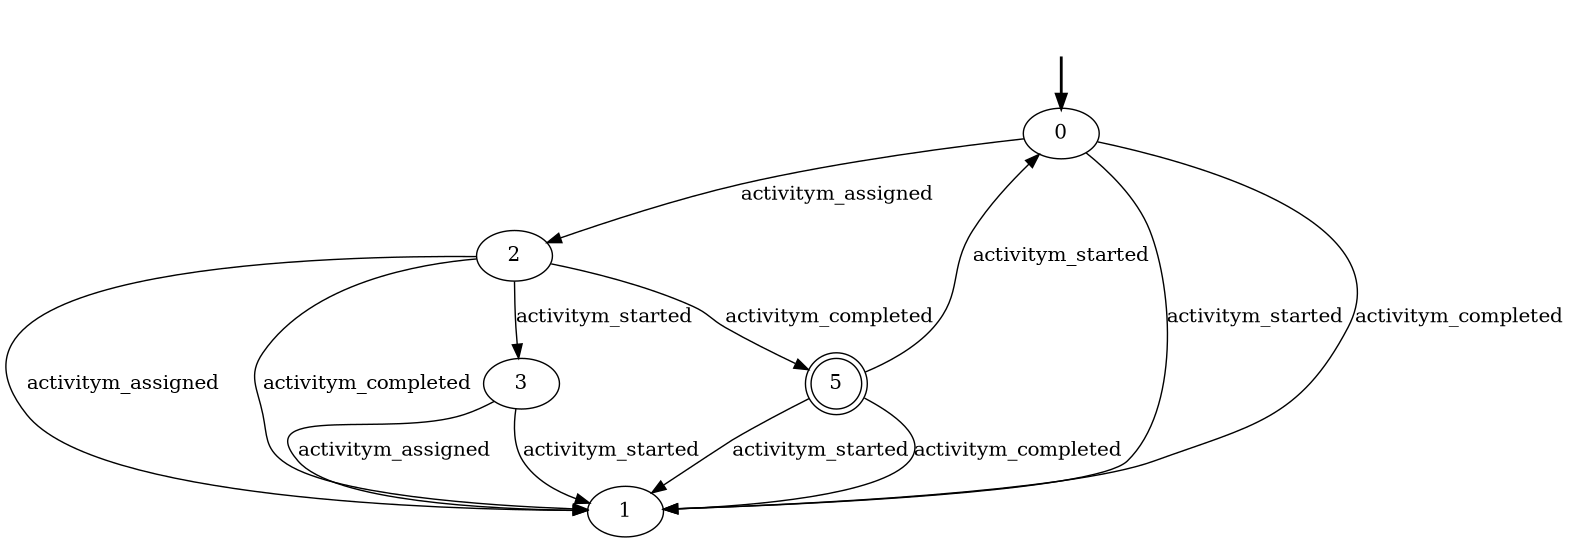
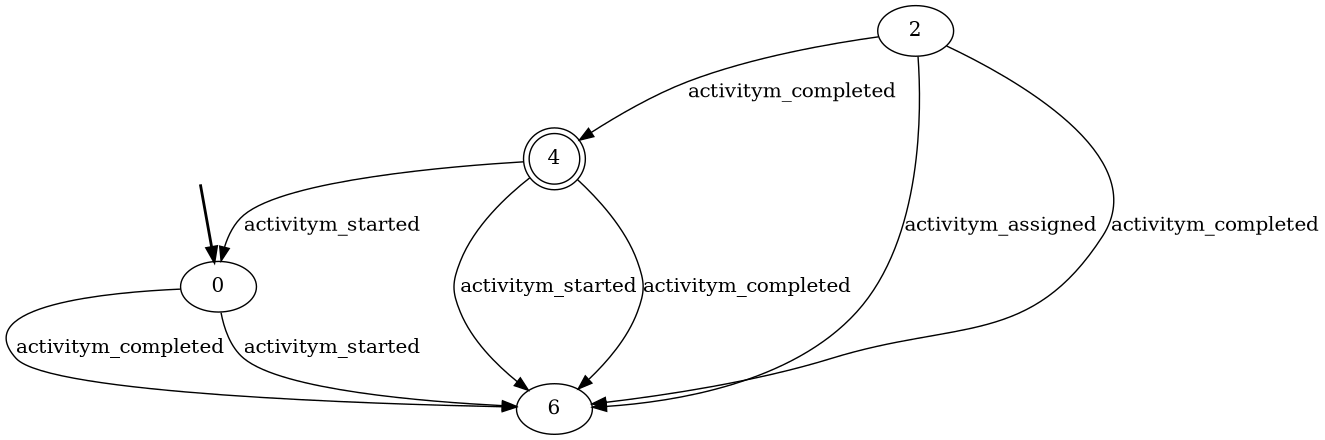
edge "0" -> "2": removed, label "activitym_assigned"
node "3": removed
node "5": label "5" -> "4"
node "1": label "1" -> "6"
